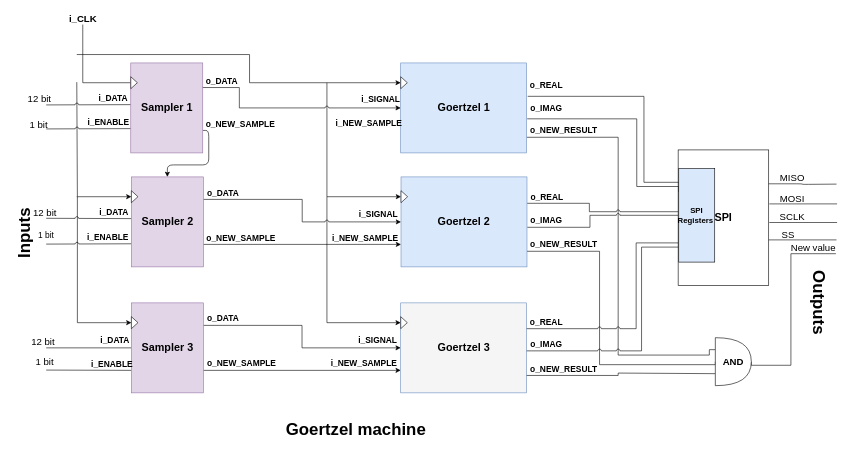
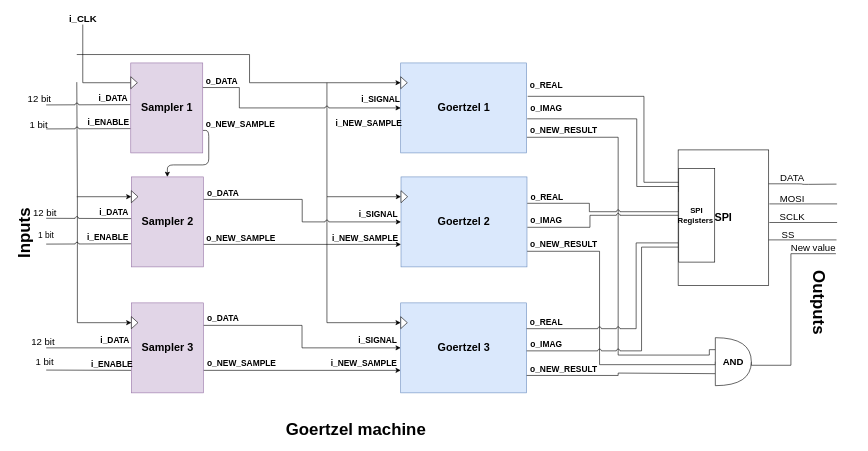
node "MISO": label "MISO" -> "DATA"
node "SPI Registers": fillcolor #dae8fc -> #ffffff
node "Goertzel 3": fillcolor #f5f5f5 -> #dae8fc
